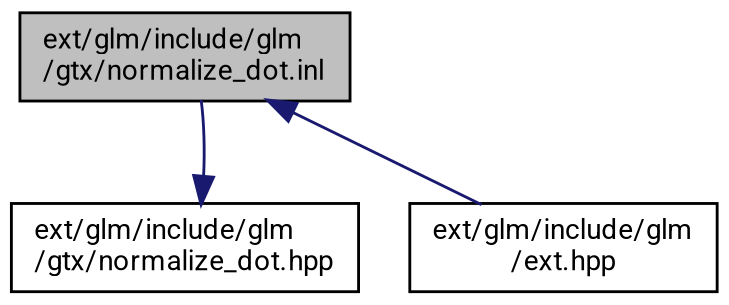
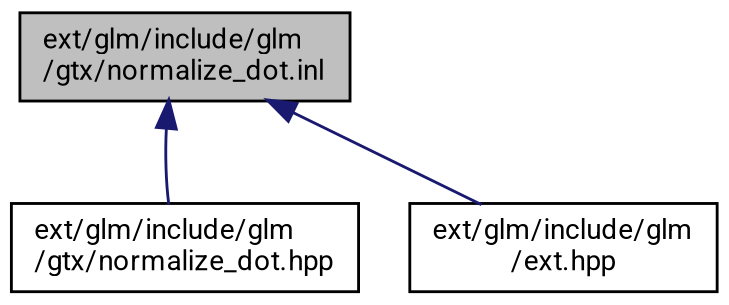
edge "ext/glm/include/glm /gtx/normalize_dot.inl" -> "ext/glm/include/glm /gtx/normalize_dot.hpp": reversed
